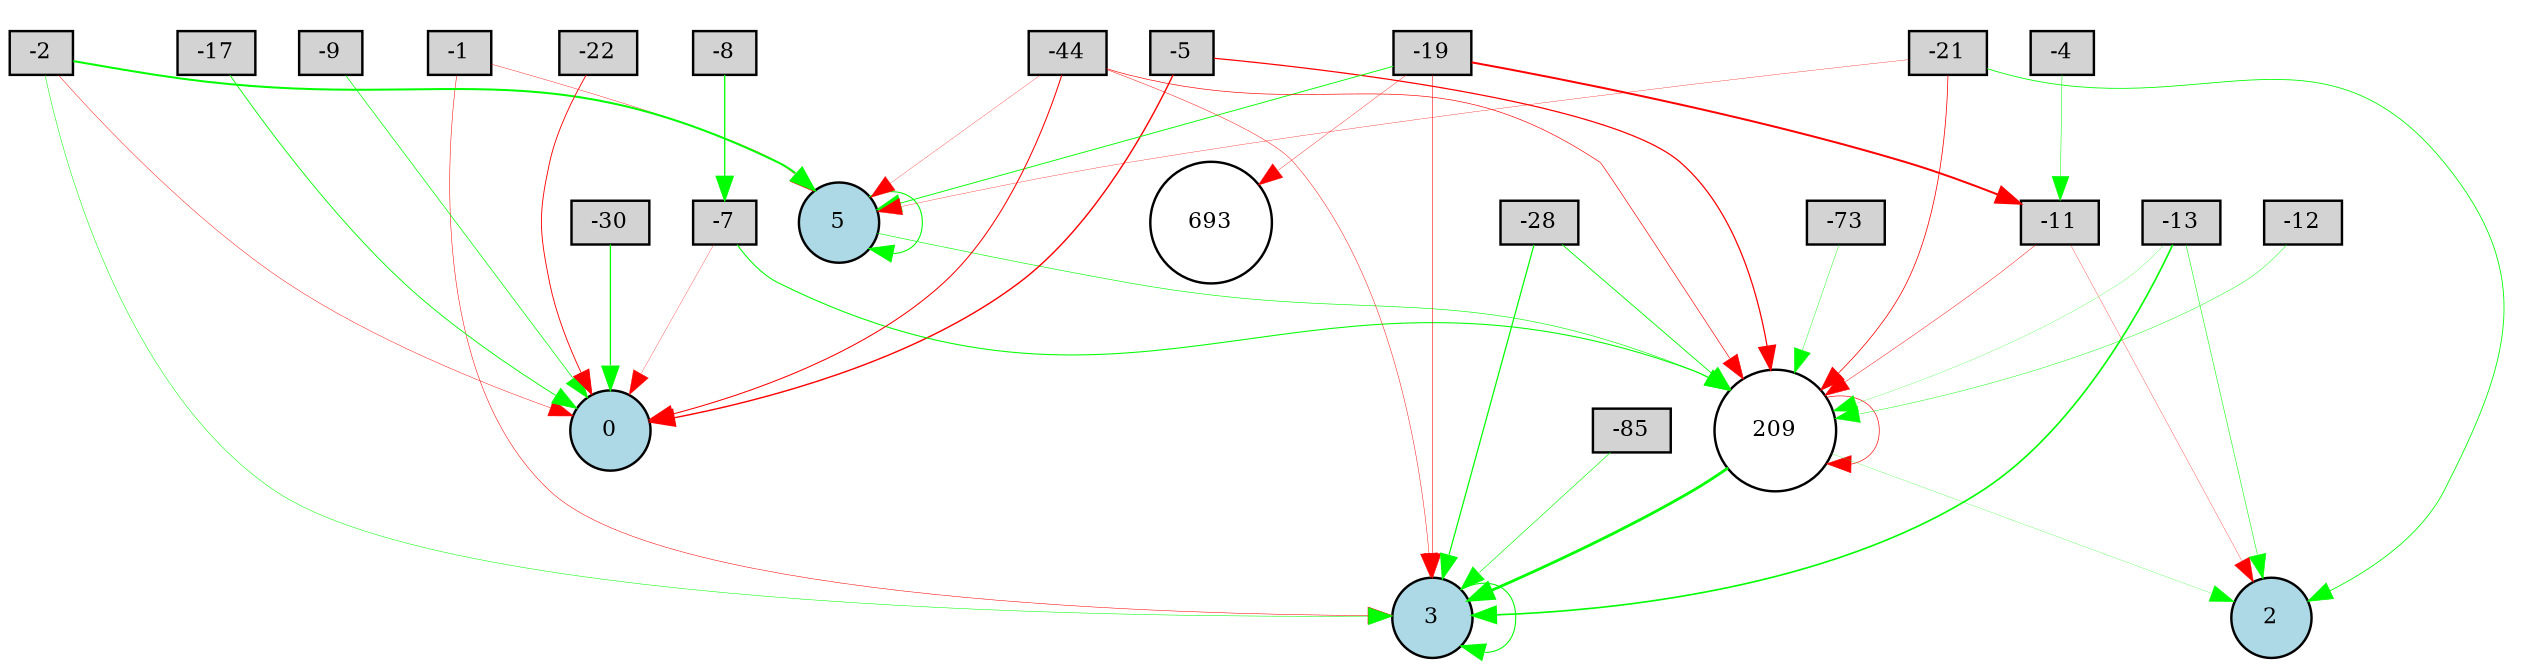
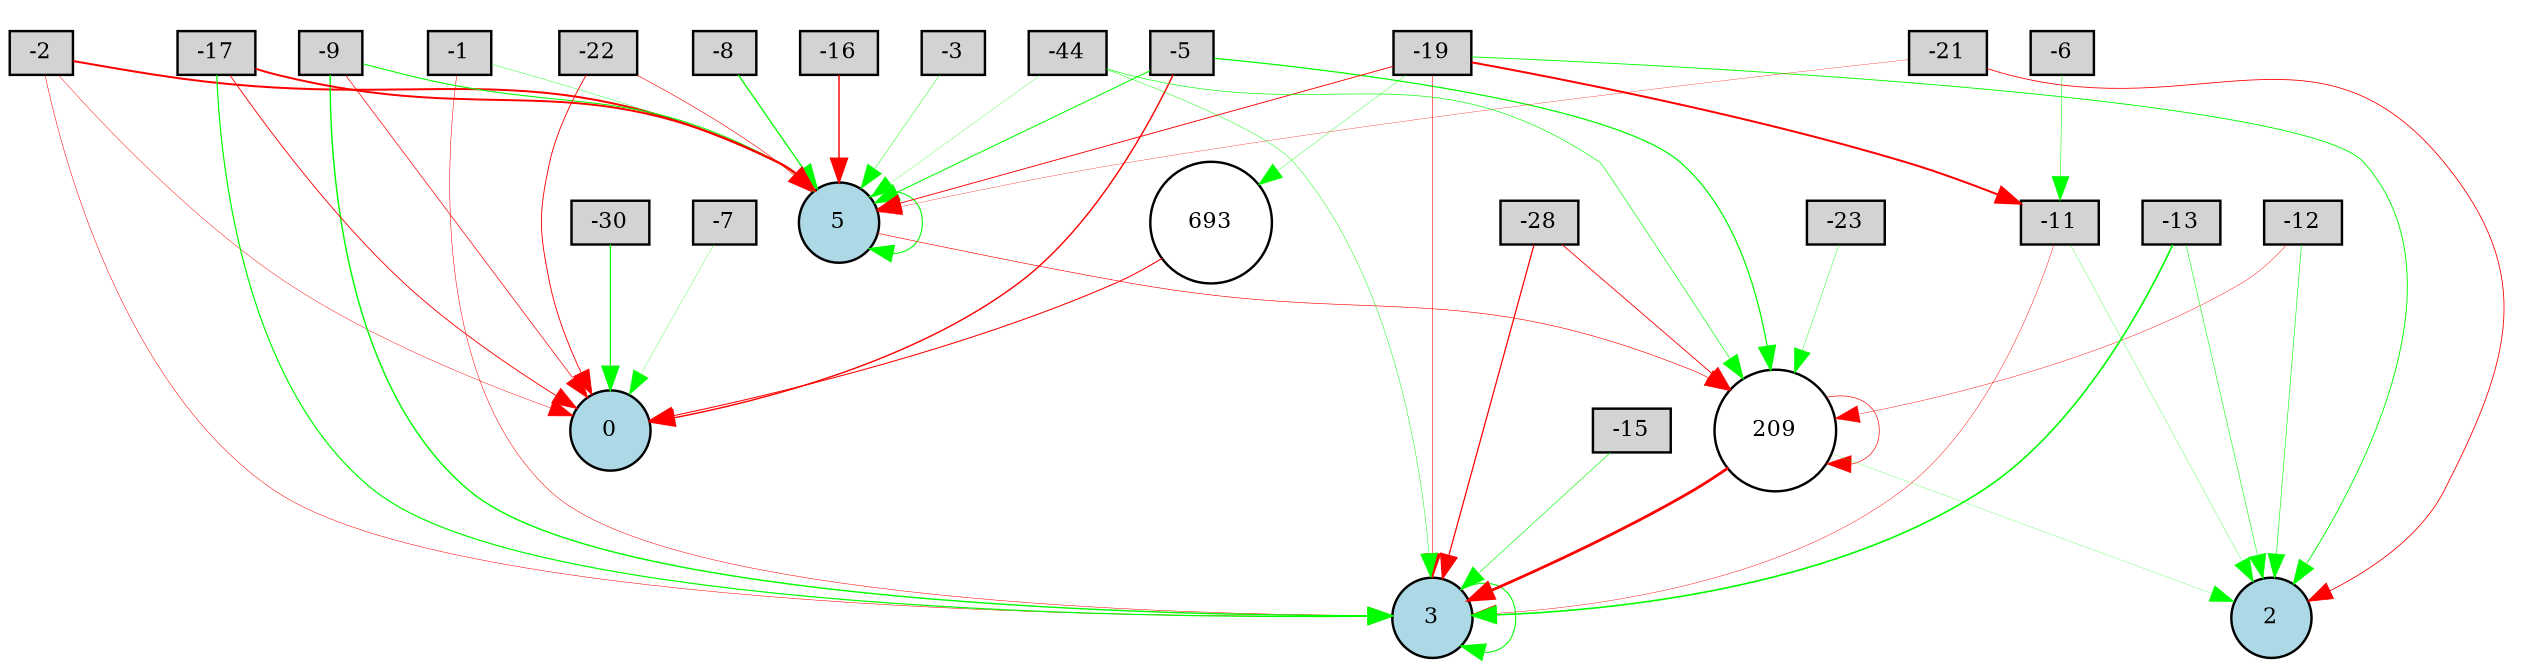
node "-16": added
node "-3": added
node "-4": label "-4" -> "-6"
edge "-2" -> "5": color green -> red
edge "-17" -> "5": added
edge "-9" -> "5": added
edge "-19" -> "2": added
edge "-1" -> "5": color red -> green
edge "-19" -> "693": color red -> green
edge "-22" -> "5": added
edge "-5" -> "209": color red -> green
edge "-8" -> "-7": now "-8" -> "5"
edge "-44" -> "209": color red -> green
edge "-19" -> "5": color green -> red
edge "-44" -> "5": color red -> green
edge "-5" -> "5": added
edge "-21" -> "2": color green -> red
node "-73": label "-73" -> "-23"
edge "-21" -> "209": removed
edge "-9" -> "0": color green -> red
edge "-44" -> "3": color red -> green
edge "-17" -> "0": color green -> red
edge "-44" -> "0": now "693" -> "0"
edge "5" -> "209": color green -> red
edge "-7" -> "0": color red -> green
edge "-28" -> "209": color green -> red
edge "-11" -> "209": now "-11" -> "3"
edge "-13" -> "209": removed
edge "-7" -> "209": removed
edge "-12" -> "209": color green -> red
edge "-12" -> "2": added
edge "-28" -> "3": color green -> red
edge "-11" -> "2": color red -> green
node "-85": label "-85" -> "-15"
edge "209" -> "3": color green -> red
edge "-17" -> "3": added
edge "-9" -> "3": added
edge "-2" -> "3": color green -> red
